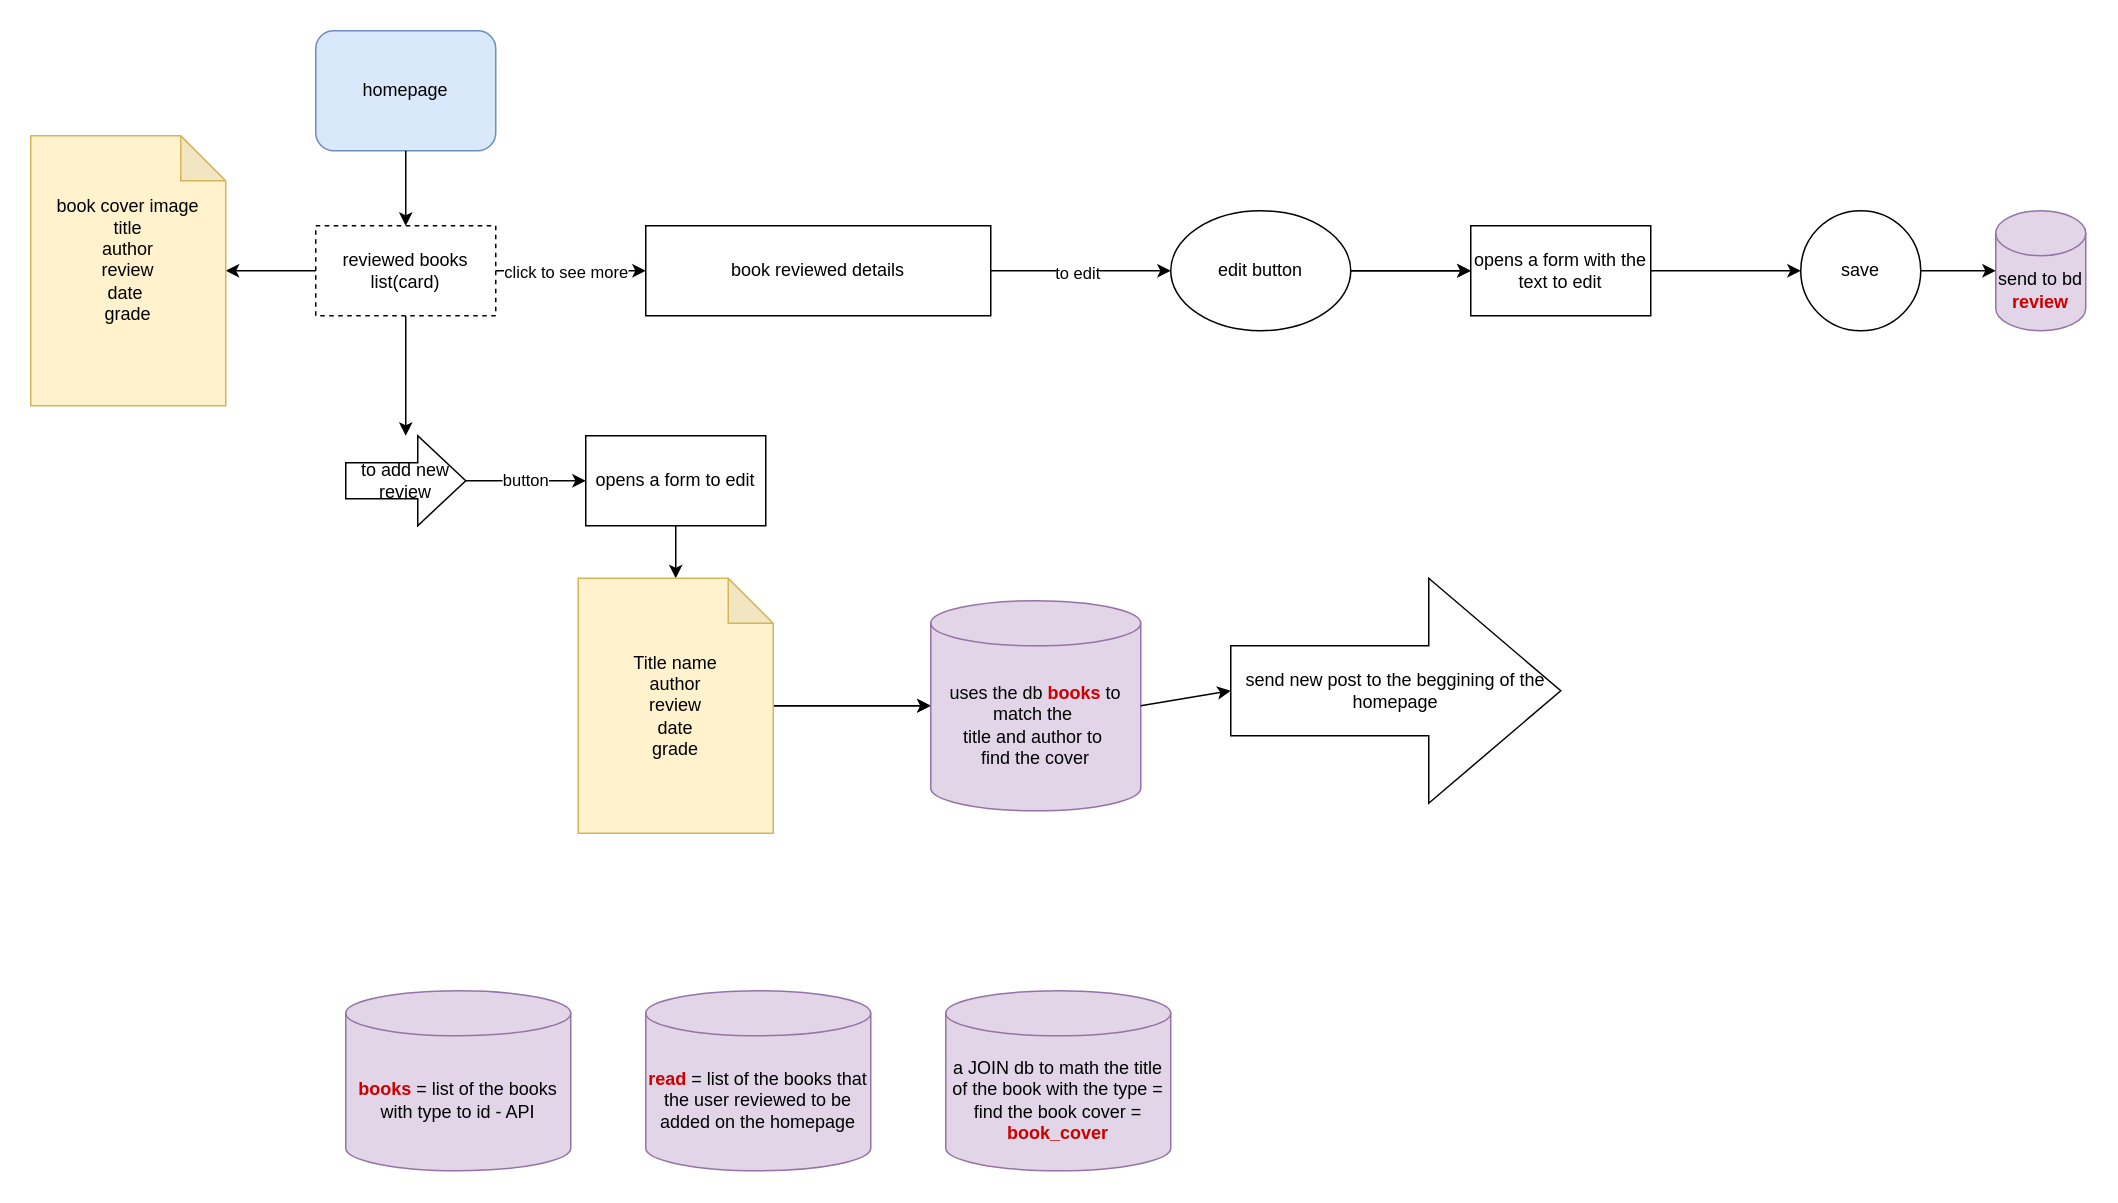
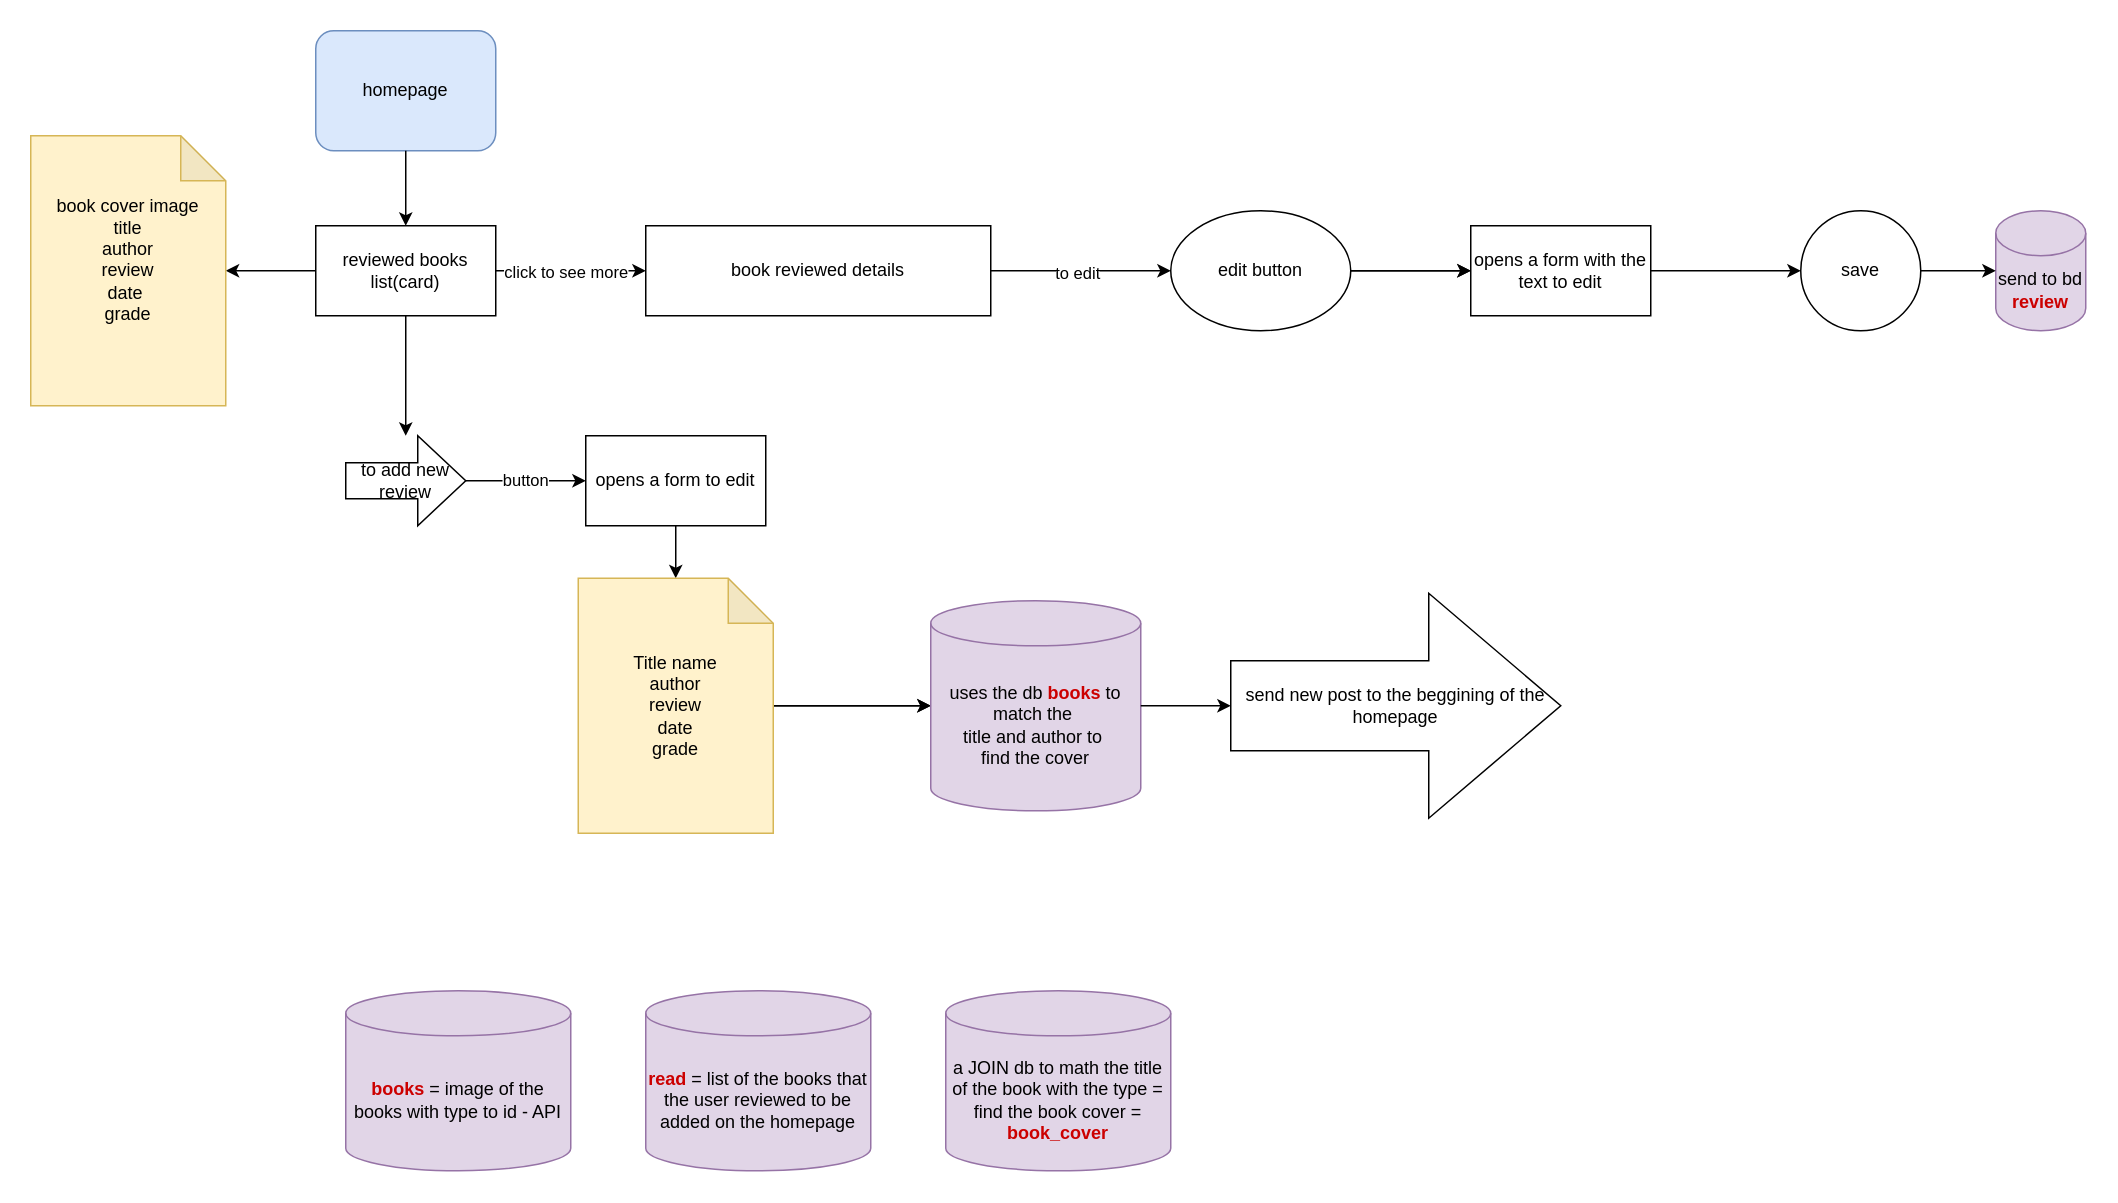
node "reviewed books list(card)": style dashed -> solid
node "send new post to the beggining of the homepage": moved (1396, 691) -> (1396, 706)
node "books = list of the books with type to id - API": label "books = list of the books with type to id - API" -> "books = image of the books with type to id - API"
